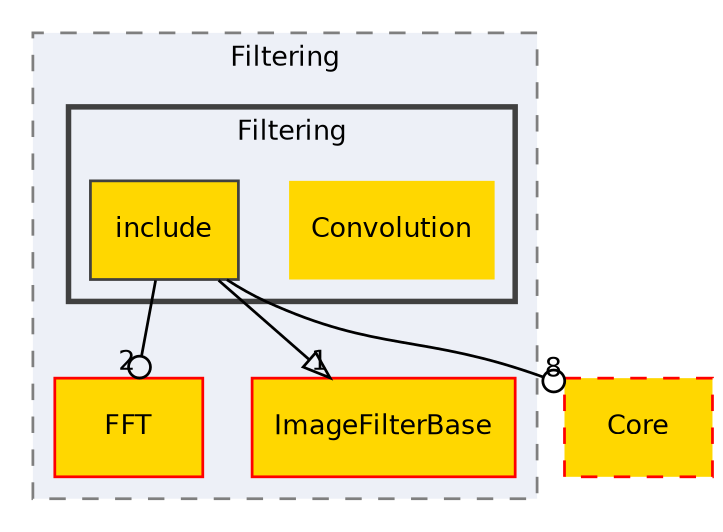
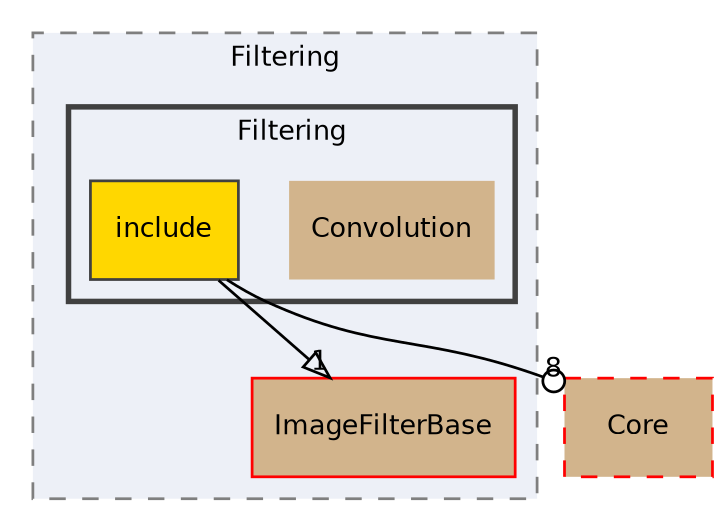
node "Convolution": fillcolor gold -> tan
node "FFT": removed
node "ImageFilterBase": fillcolor gold -> tan
node "Core": fillcolor gold -> tan
